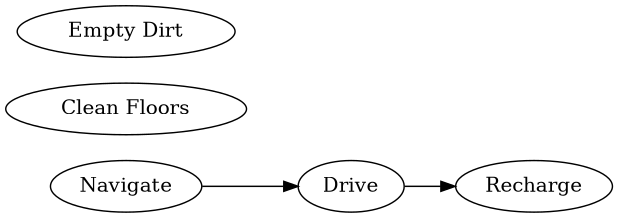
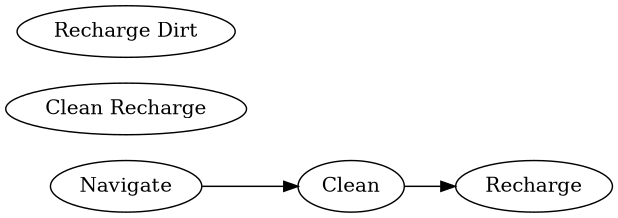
node "Empty Dirt": label "Empty Dirt" -> "Recharge Dirt"
node "Clean Floors": label "Clean Floors" -> "Clean Recharge"
node "Drive": label "Drive" -> "Clean"
